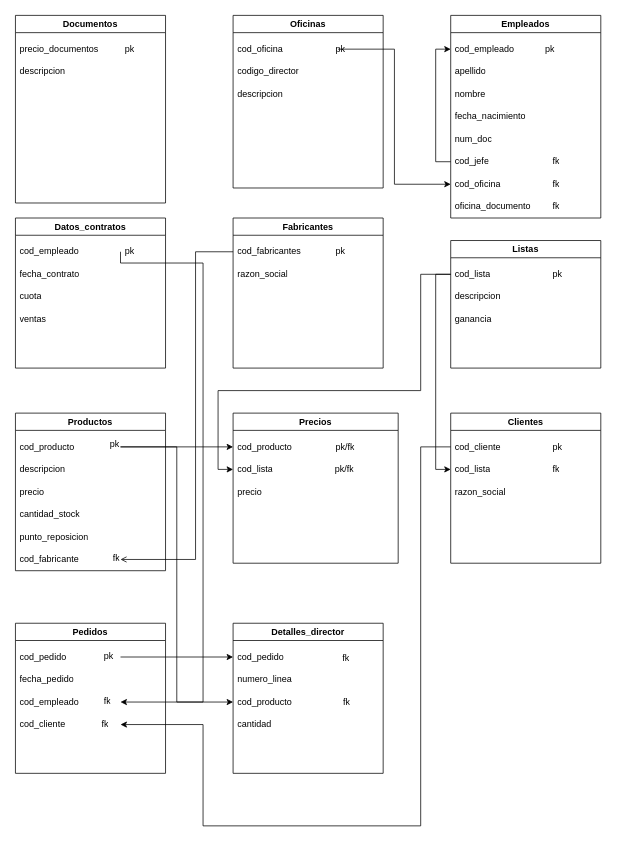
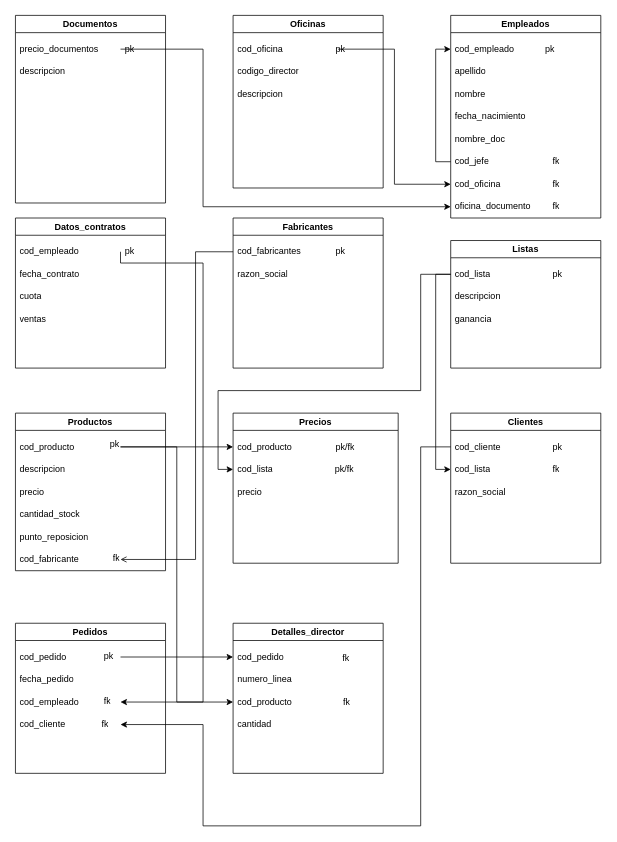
node "num_doc": label "num_doc" -> "nombre_doc"
edge "precio_documentos" -> "oficina_documento": added
